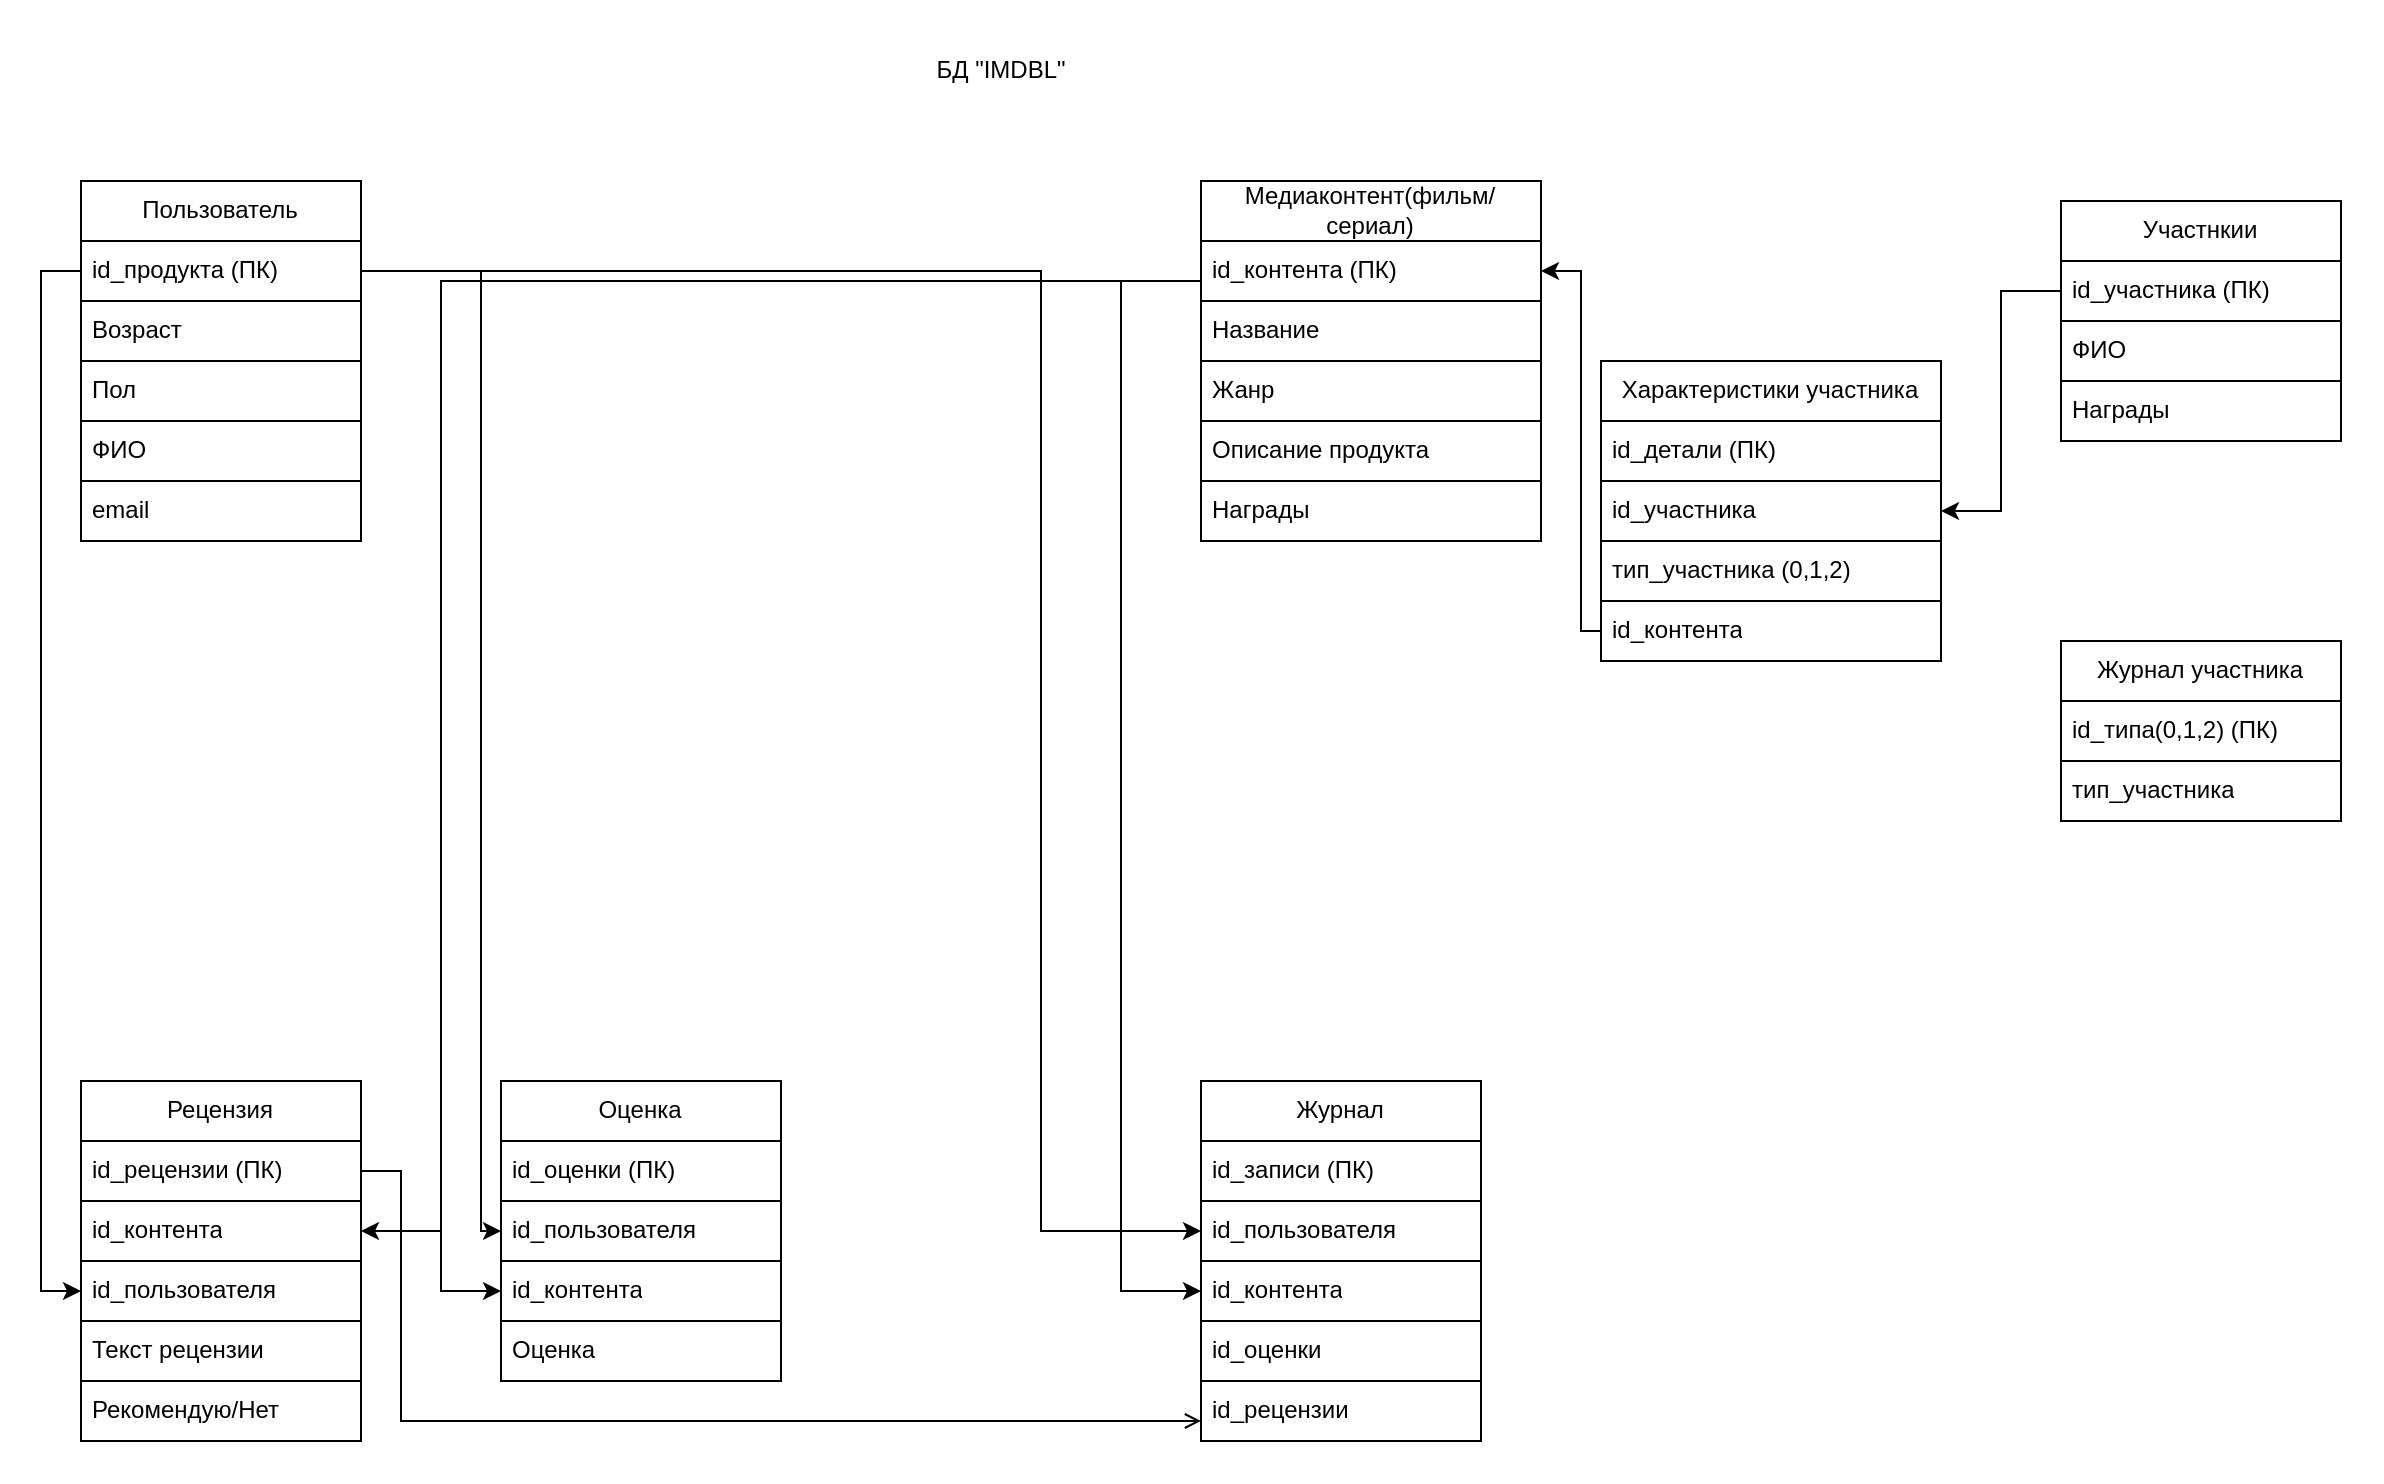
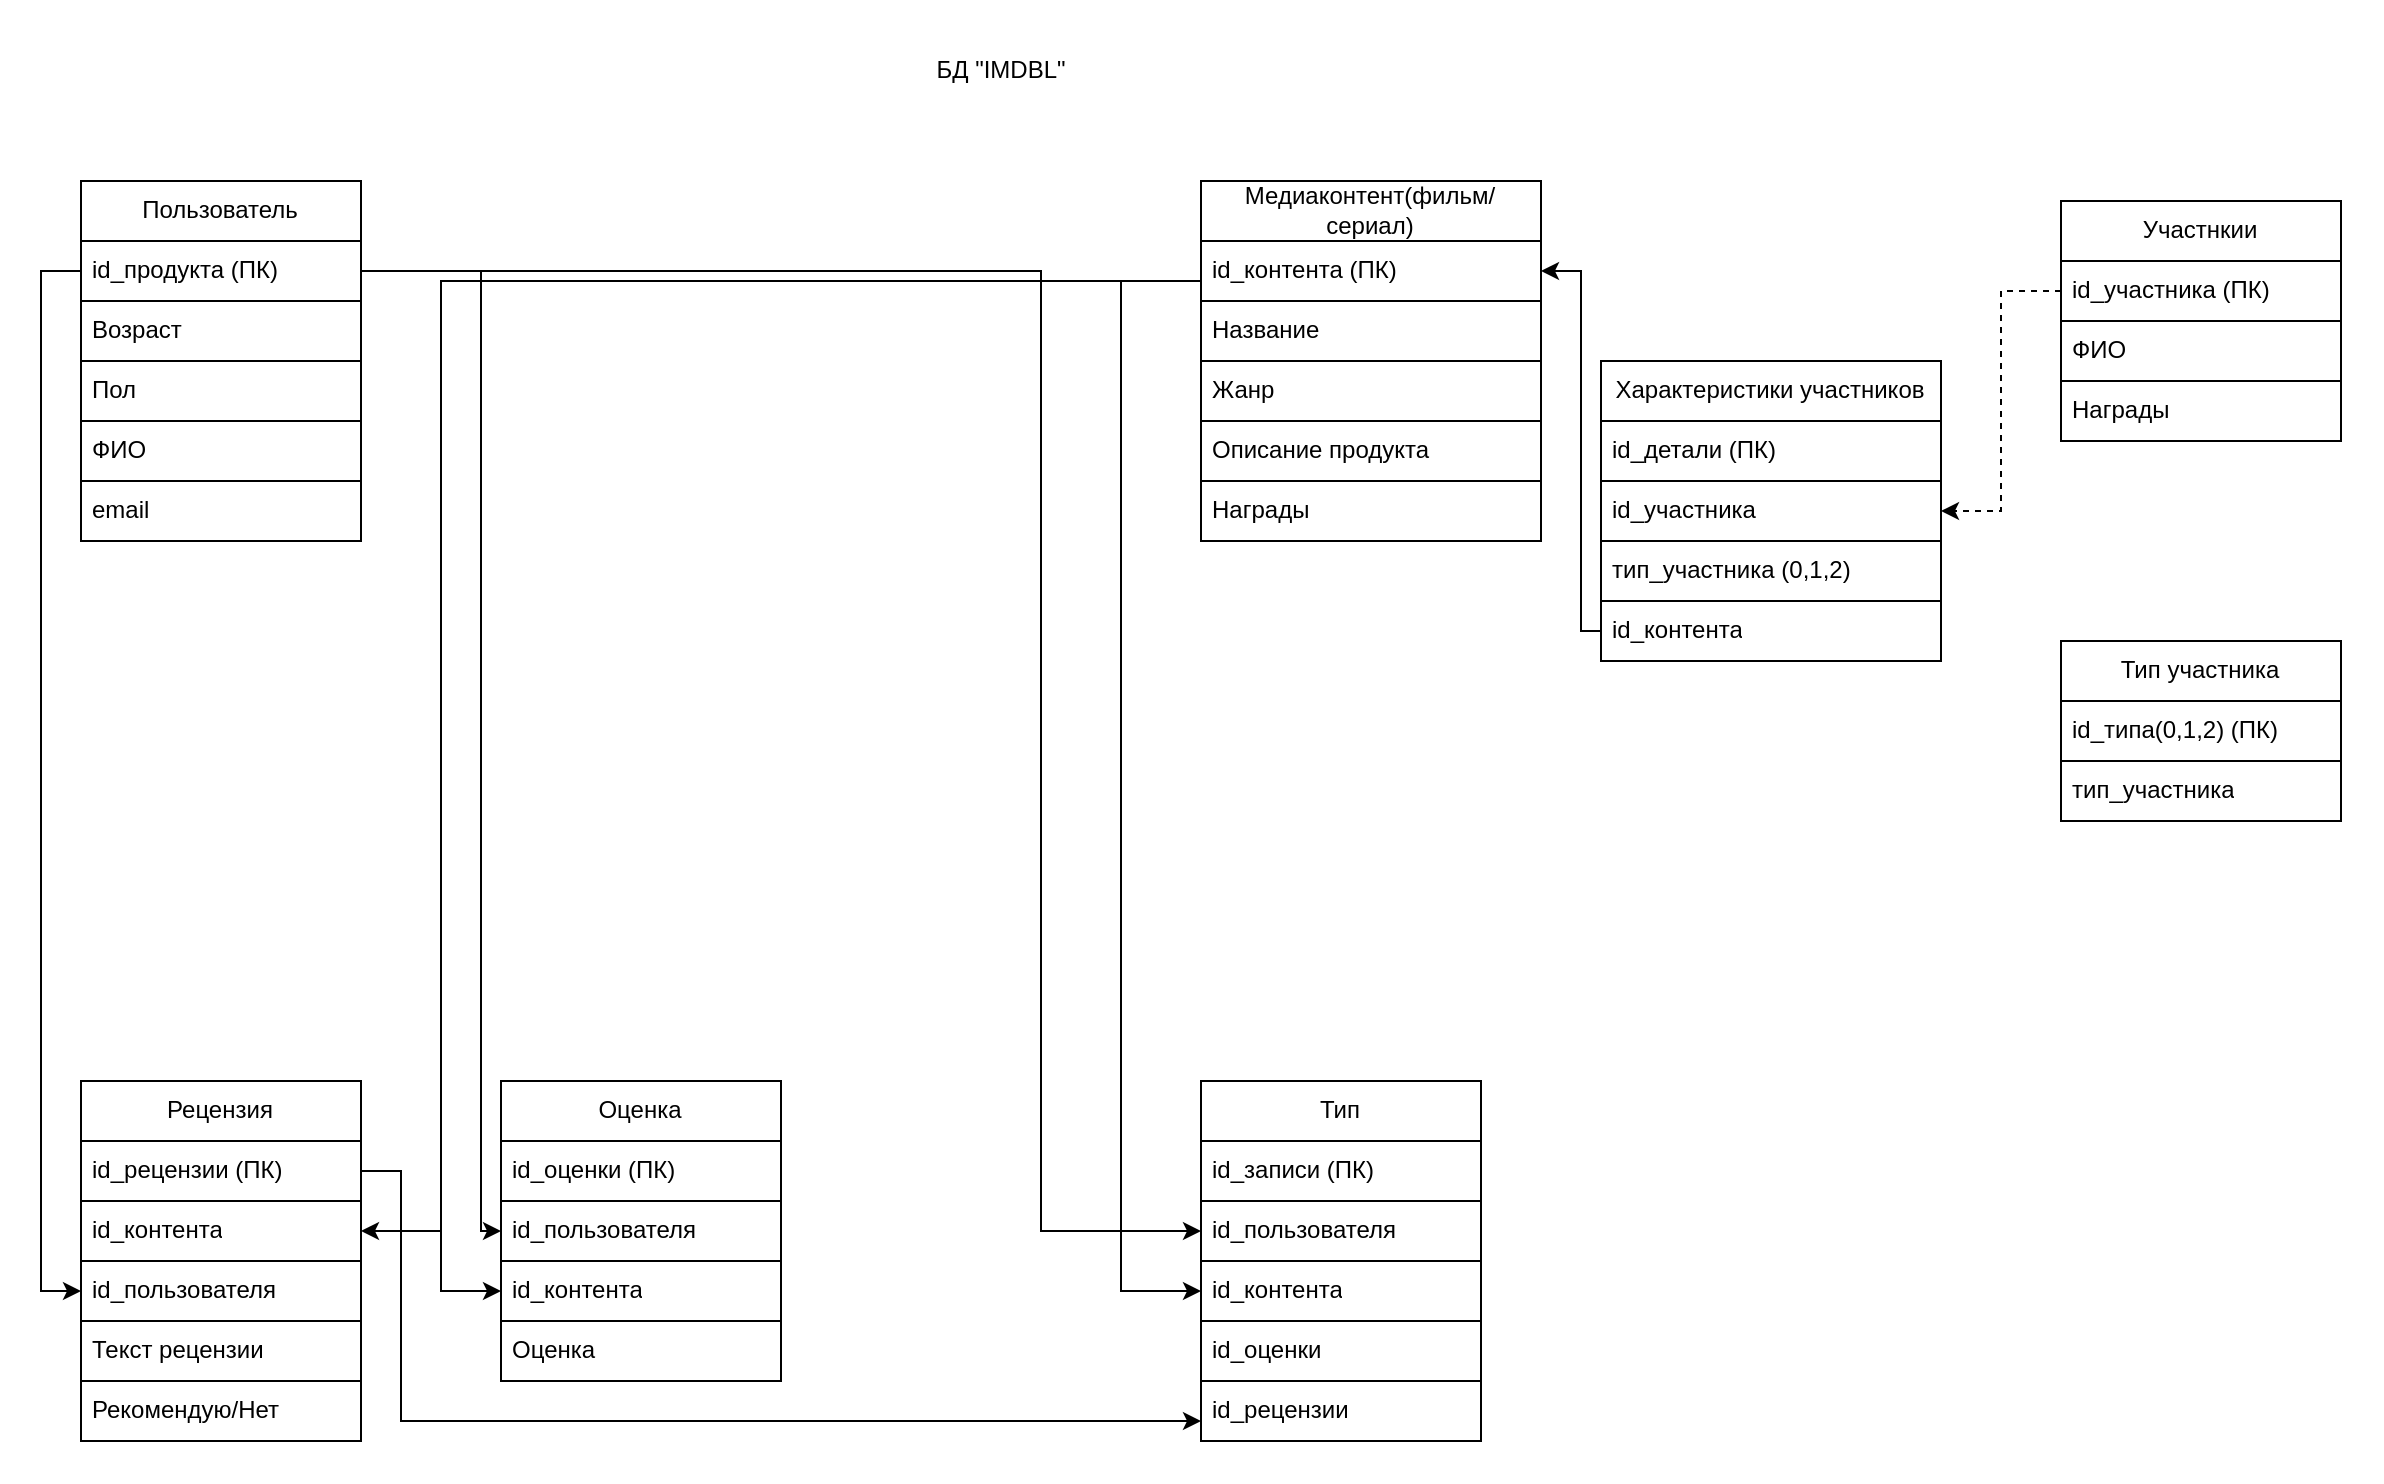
node "Характеристики участника": label "Характеристики участника" -> "Характеристики участников"
edge "id_участника (ПК)" -> "id_участника": style solid -> dashed
node "Журнал участника": label "Журнал участника" -> "Тип участника"
node "Журнал": label "Журнал" -> "Тип"
edge "id_рецензии (ПК)" -> "id_рецензии": arrowhead open -> classic
